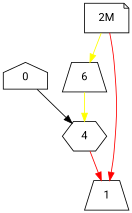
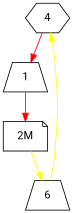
node "0": removed
edge "2M" -> "1": reversed
